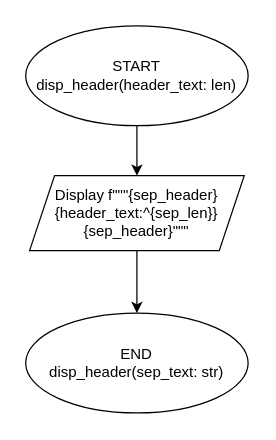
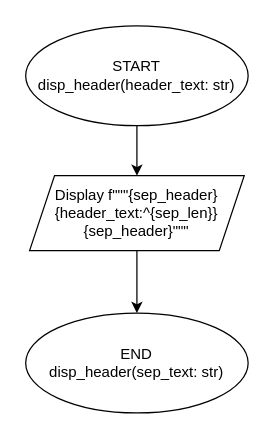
node "START disp_header(header_text: len)": label "START disp_header(header_text: len)" -> "START disp_header(header_text: str)"
